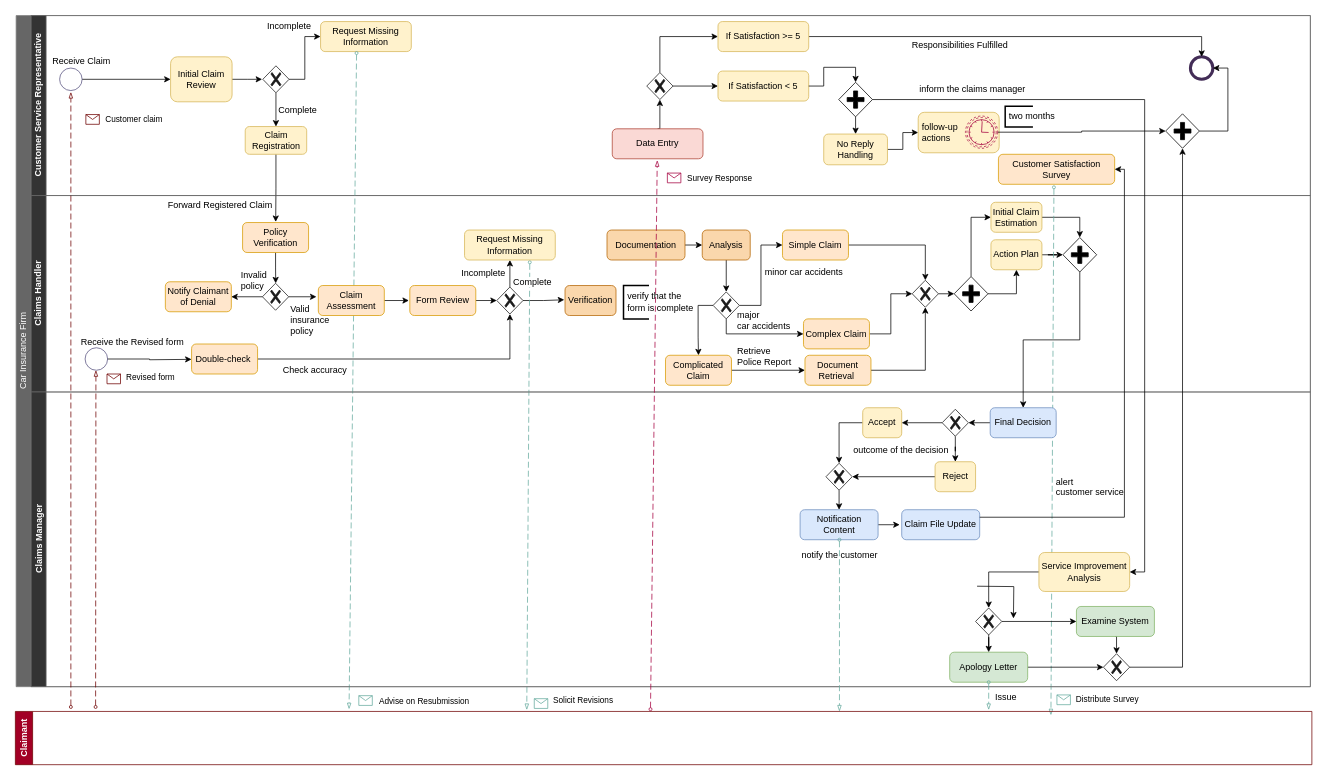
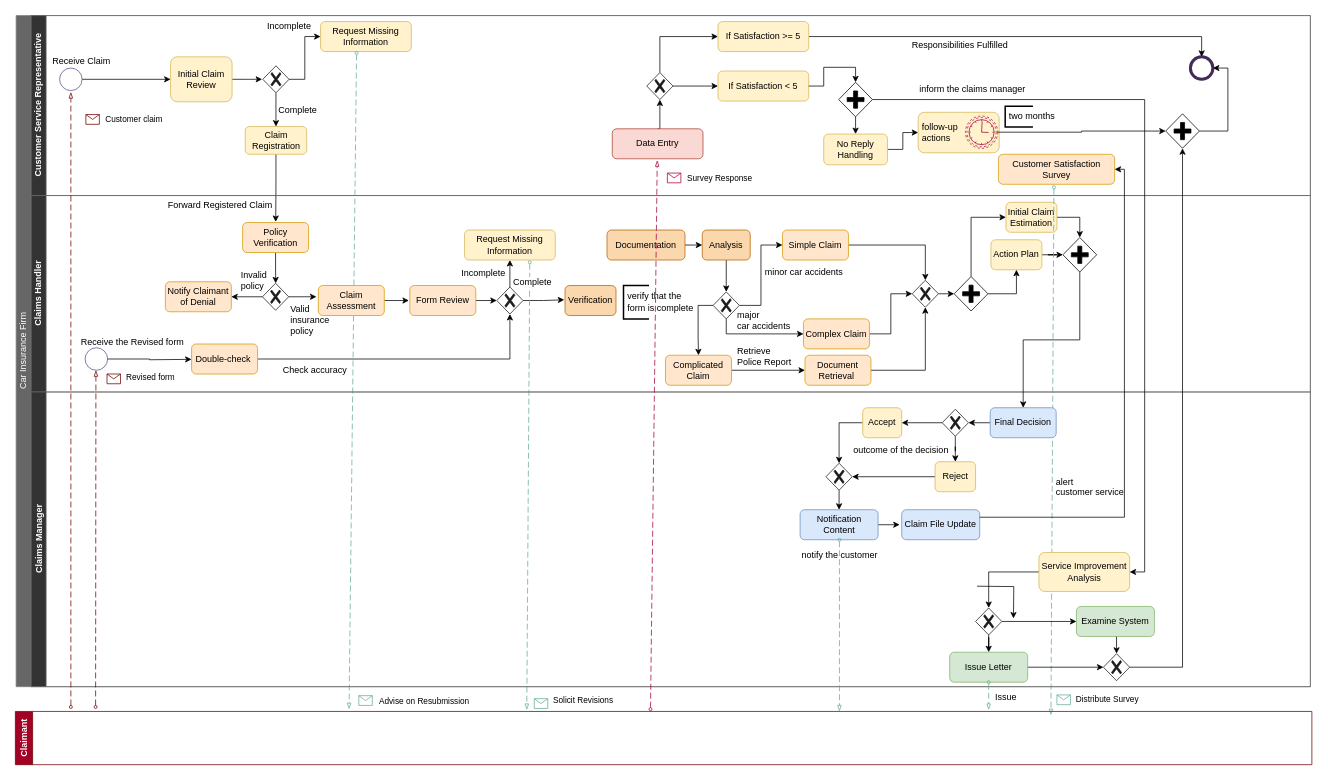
node "Initial Claim Estimation": moved (1017, 217) -> (1032, 217)
node "Apology Letter": label "Apology Letter" -> "Issue Letter"
